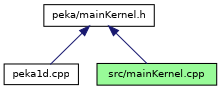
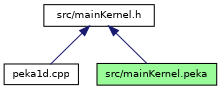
node "peka/mainKernel.h": label "peka/mainKernel.h" -> "src/mainKernel.h"
node "src/mainKernel.cpp": label "src/mainKernel.cpp" -> "src/mainKernel.peka"
